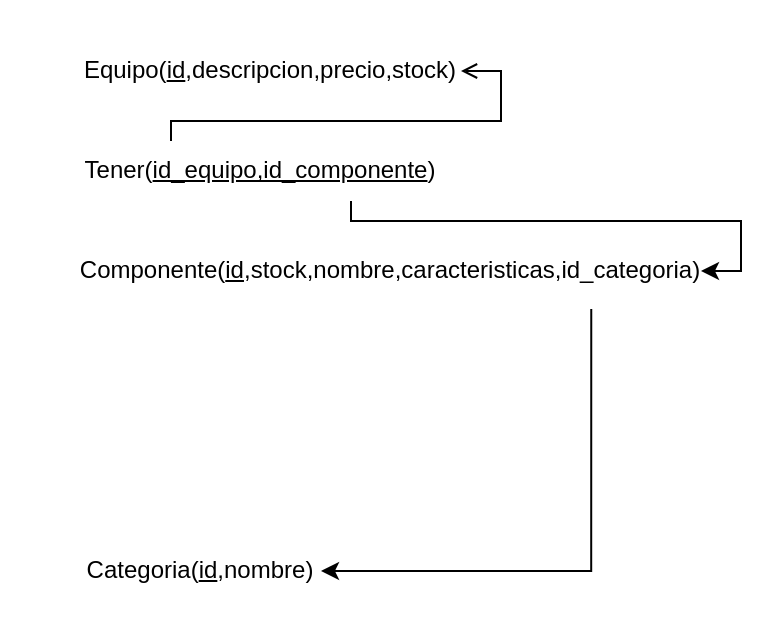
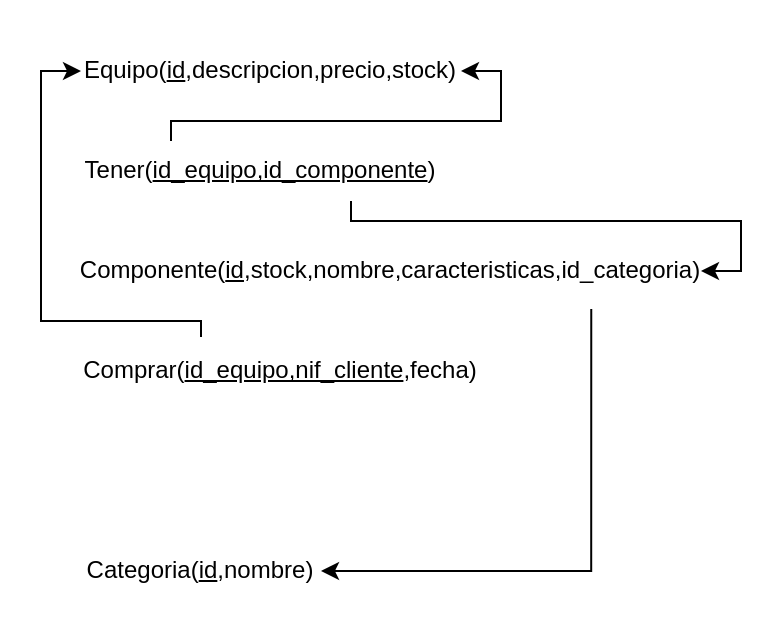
edge "Tener(id_equipo,id_componente)" -> "Equipo(id,descripcion,precio,stock)": arrowhead open -> classic
edge "Comprar(id_equipo,nif_cliente,fecha)" -> "Equipo(id,descripcion,precio,stock)": added
node "Comprar(id_equipo,nif_cliente,fecha)": added
